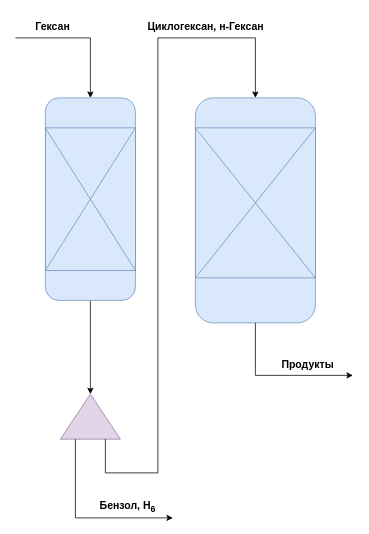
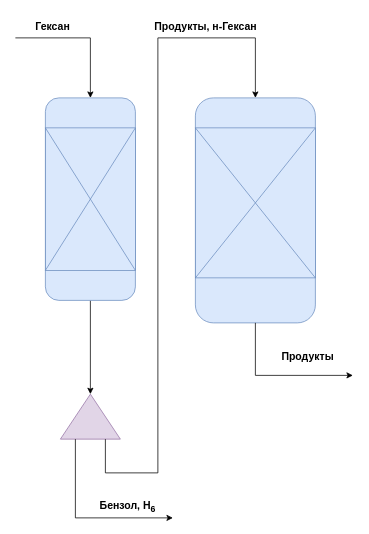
node "Циклогексан, н-Гексан": label "Циклогексан, н-Гексан" -> "Продукты, н-Гексан"
node "Продукты": moved (308, 364) -> (308, 357)
